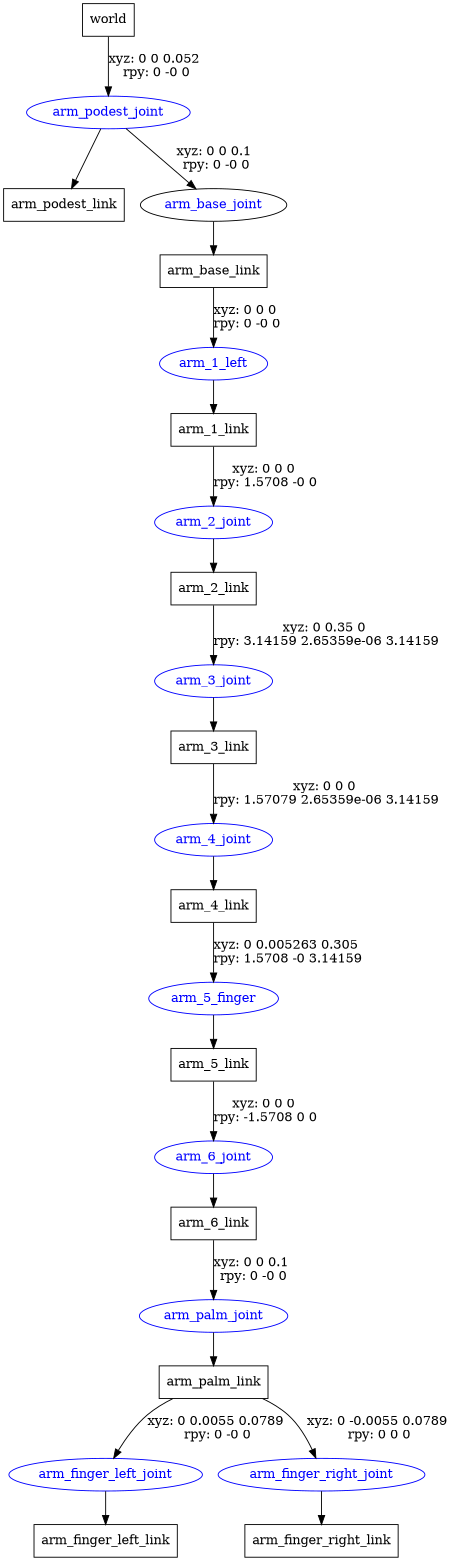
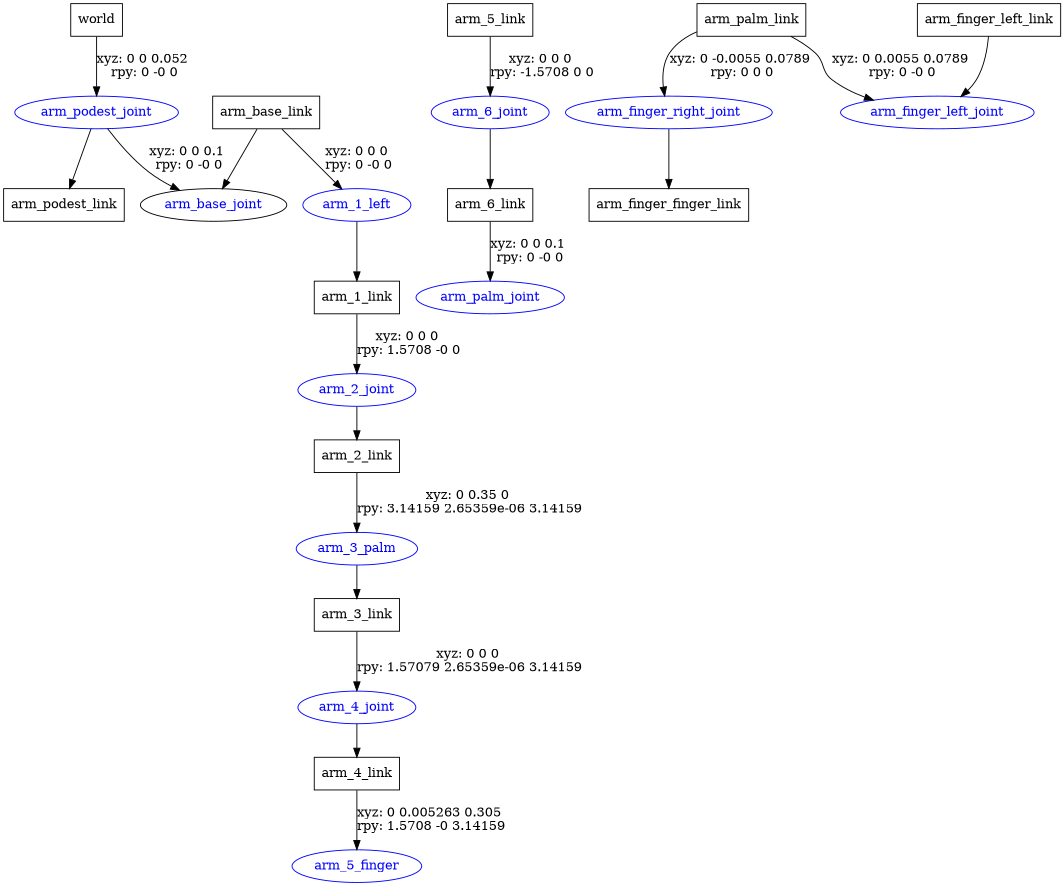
edge "arm_base_joint" -> "arm_base_link": reversed
node "arm_3_joint": label "arm_3_joint" -> "arm_3_palm"
edge "arm_5_finger" -> "arm_5_link": removed
edge "arm_palm_joint" -> "arm_palm_link": removed
edge "arm_finger_left_joint" -> "arm_finger_left_link": reversed
node "arm_finger_right_link": label "arm_finger_right_link" -> "arm_finger_finger_link"
